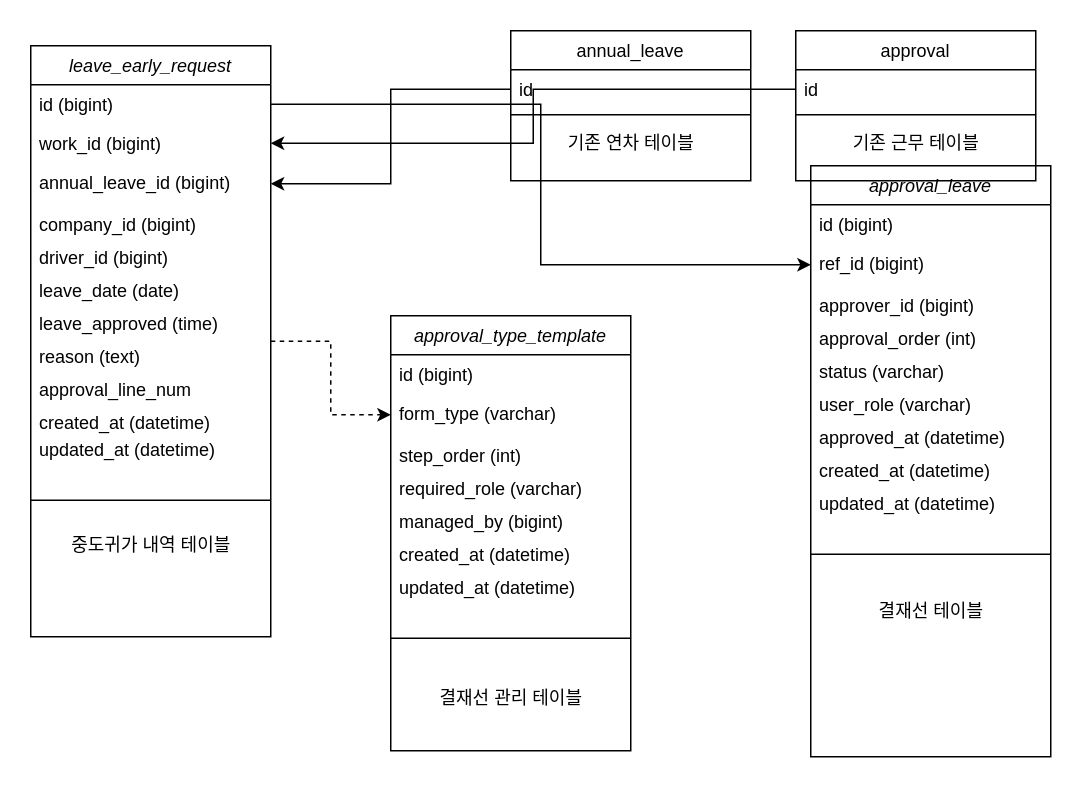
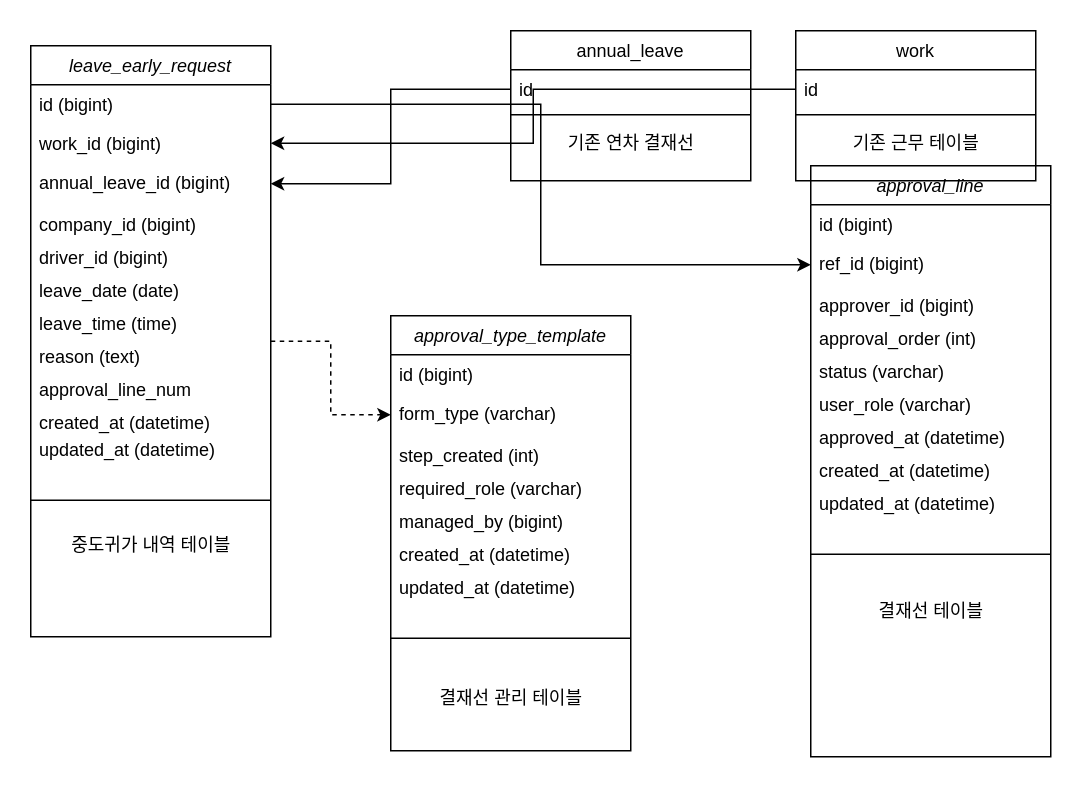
node "approval": label "approval" -> "work"
node "기존 연차 테이블": label "기존 연차 테이블" -> "기존 연차 결재선"
node "approval_leave": label "approval_leave" -> "approval_line"
node "leave_approved (time)": label "leave_approved (time)" -> "leave_time (time)"
node "step_order (int)": label "step_order (int)" -> "step_created (int)"
